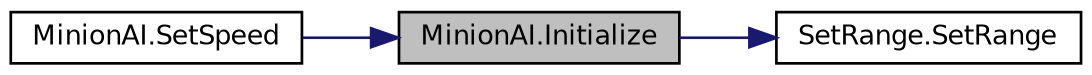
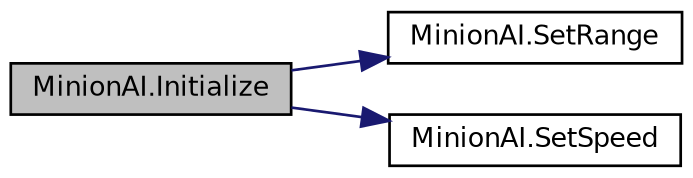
edge "MinionAI.SetSpeed" -> "MinionAI.Initialize": reversed
node "SetRange.SetRange": label "SetRange.SetRange" -> "MinionAI.SetRange"
